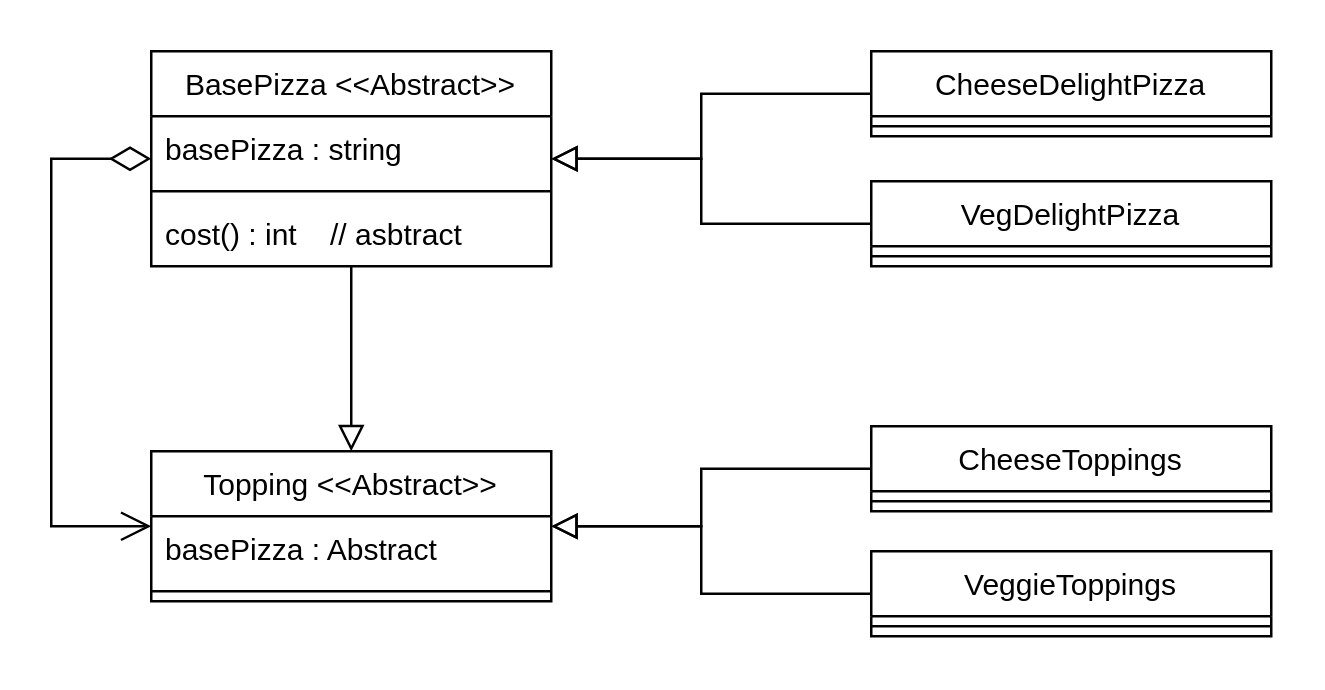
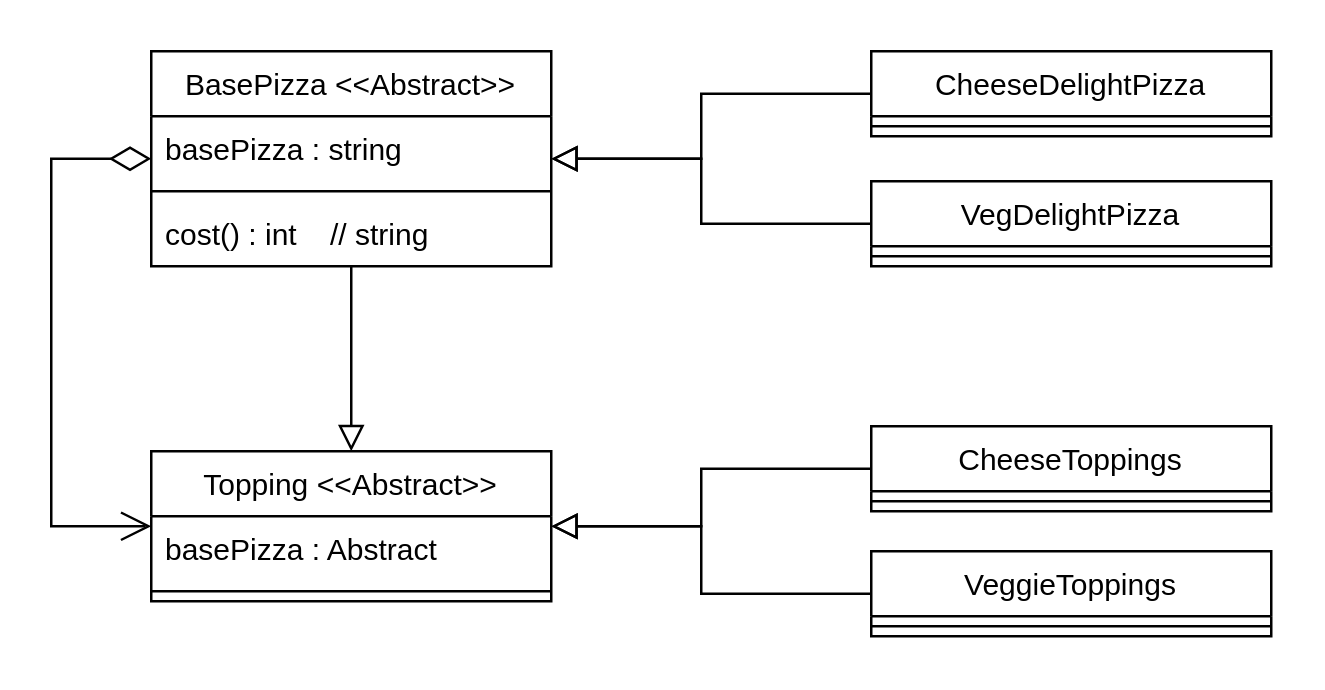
node "cost() : int // asbtract": label "cost() : int // asbtract" -> "cost() : int // string"
